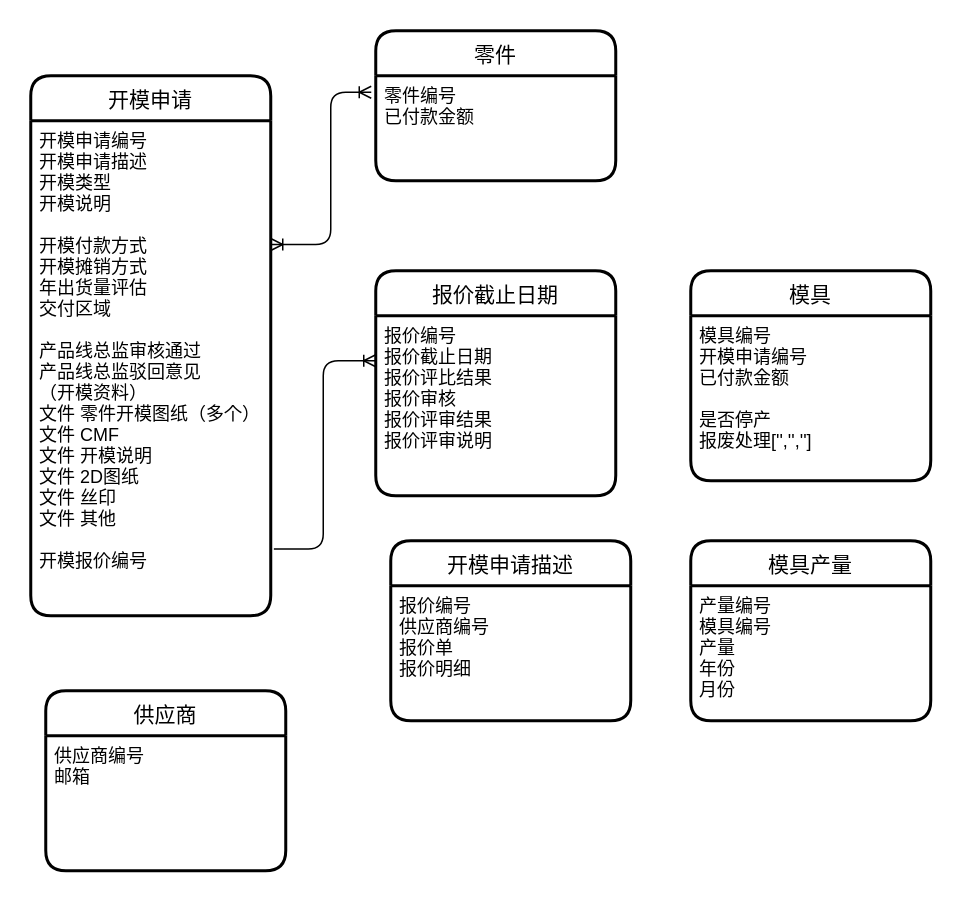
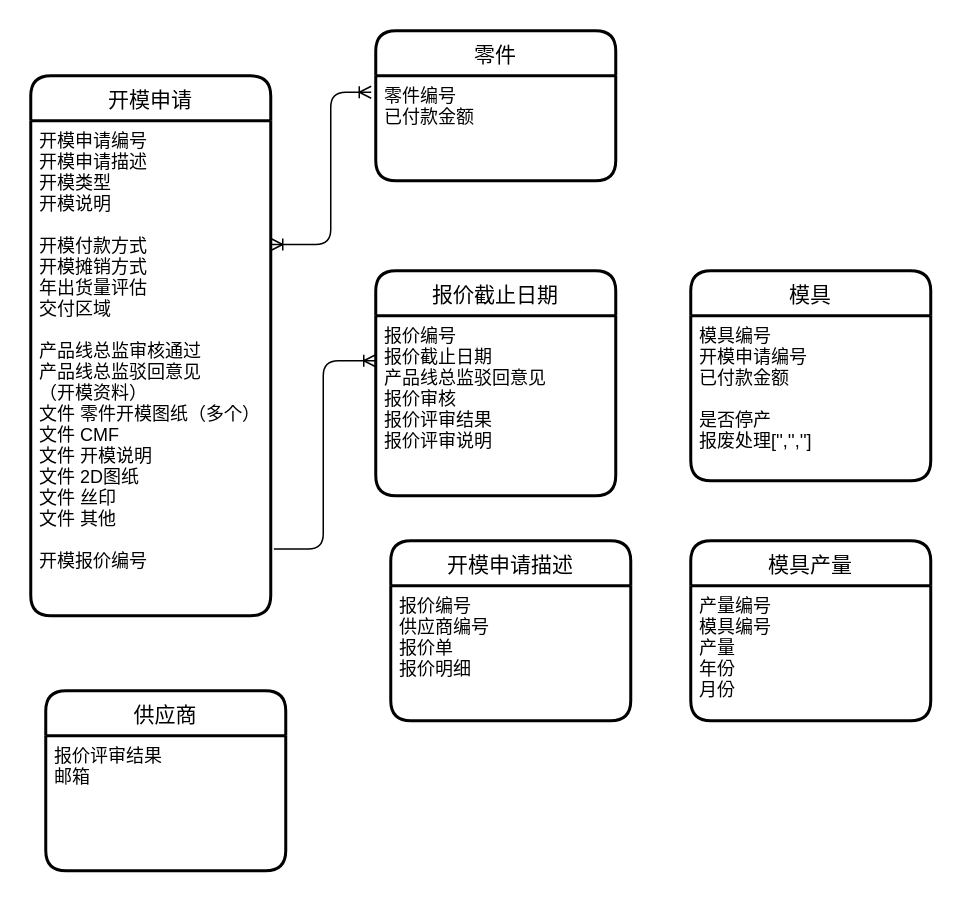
node "报价编号 报价截止日期 报价评比结果 报价审核 报价评审结果 报价评审说明": label "报价编号 报价截止日期 报价评比结果 报价审核 报价评审结果 报价评审说明" -> "报价编号 报价截止日期 产品线总监驳回意见 报价审核 报价评审结果 报价评审说明"
node "供应商编号 邮箱": label "供应商编号 邮箱" -> "报价评审结果 邮箱"
